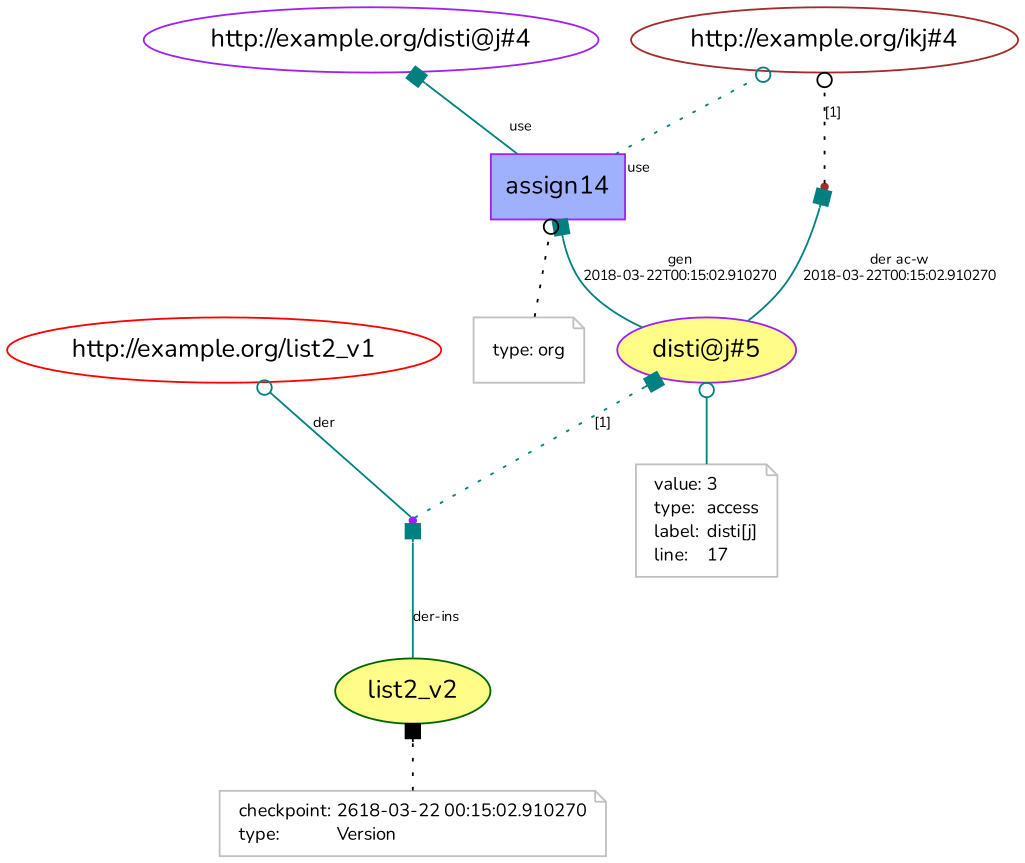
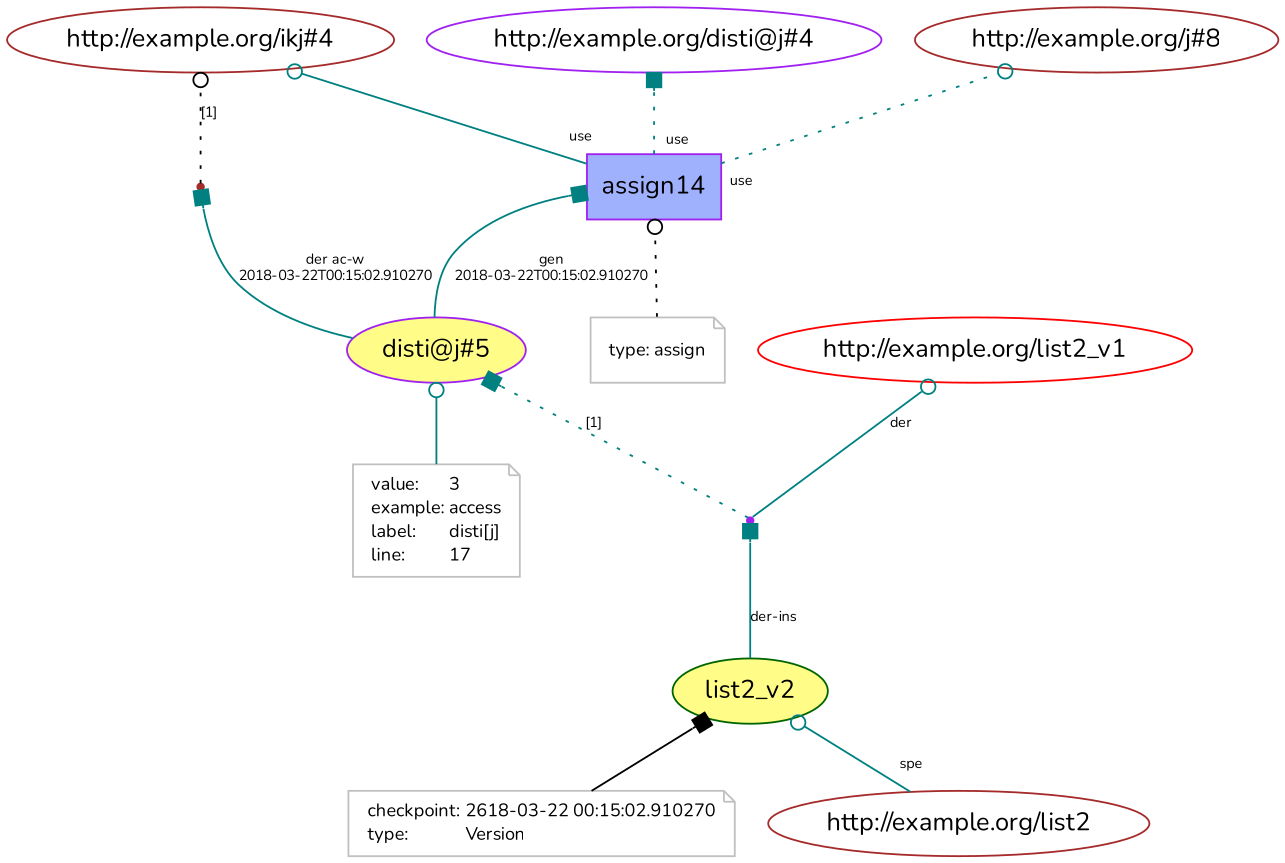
node "http://example.org/j#8": added
edge "assign14" -> "http://example.org/ikj#4": style dotted -> solid
edge "assign14" -> "http://example.org/disti@j#4": style solid -> dotted
node "type:": text "org" -> "assign"
node "value:": text "type:" -> "example:"
edge "checkpoint:" -> "list2_v2": style dotted -> solid
node "http://example.org/list2": added
